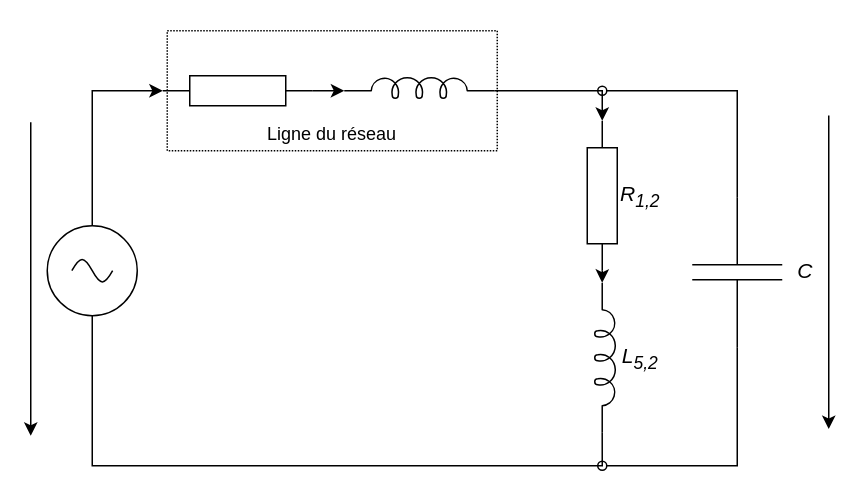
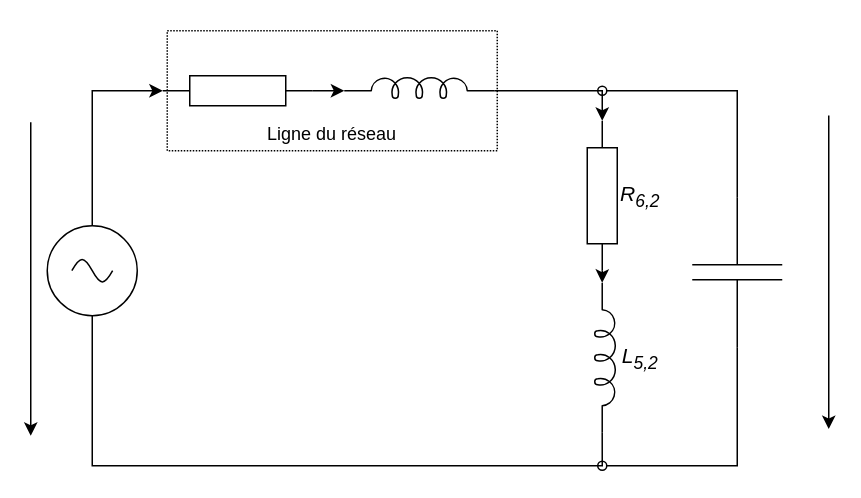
node "R1,2": label "R1,2" -> "R6,2"
node "C": removed
